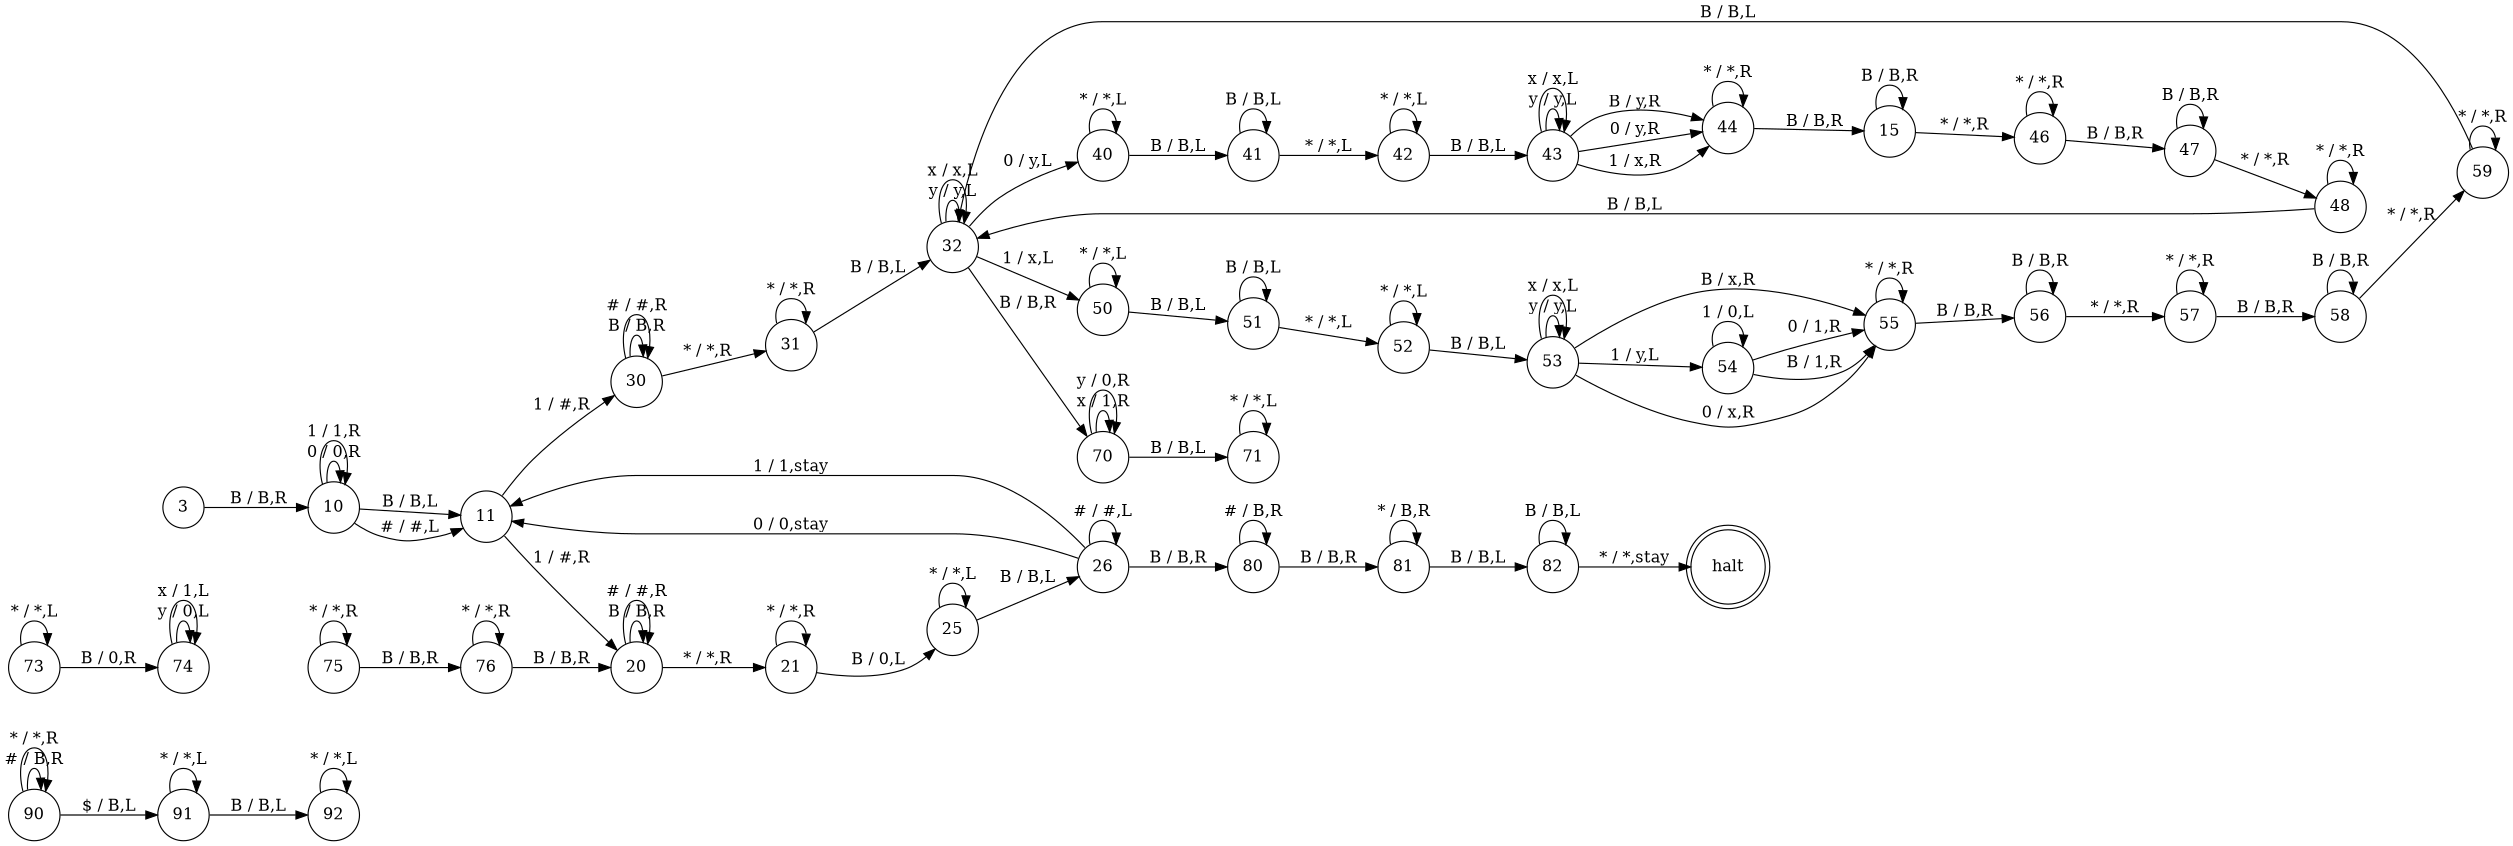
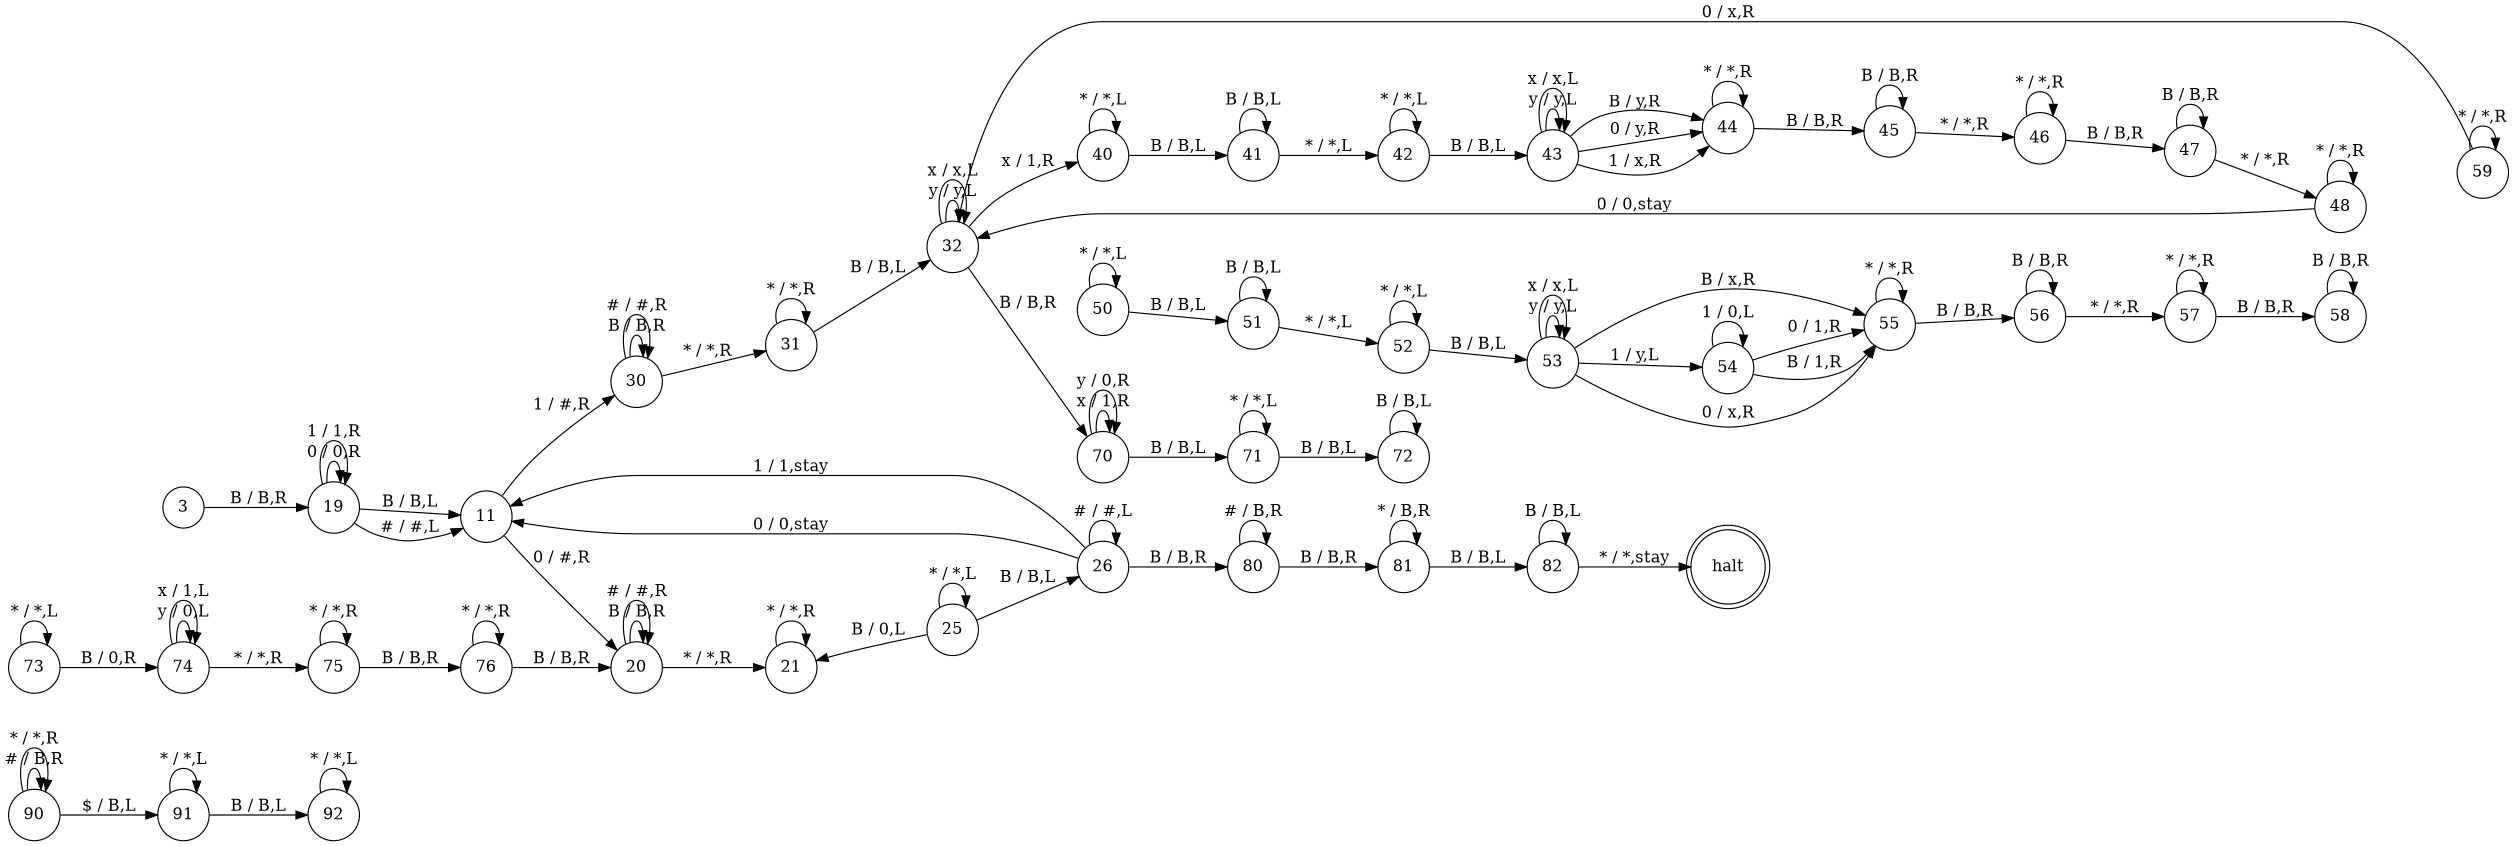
edge "59" -> "32": label "B / B,L" -> "0 / x,R"
node "15": label "15" -> "45"
edge "32" -> "40": label "0 / y,L" -> "x / 1,R"
edge "48" -> "32": label "B / B,L" -> "0 / 0,stay"
edge "58" -> "59": removed, label "* / *,R"
edge "32" -> "50": removed, label "1 / x,L"
node "72": added
node "10": label "10" -> "19"
edge "11" -> "20": label "1 / #,R" -> "0 / #,R"
edge "74" -> "75": added, label "* / *,R"
edge "21" -> "25": reversed
